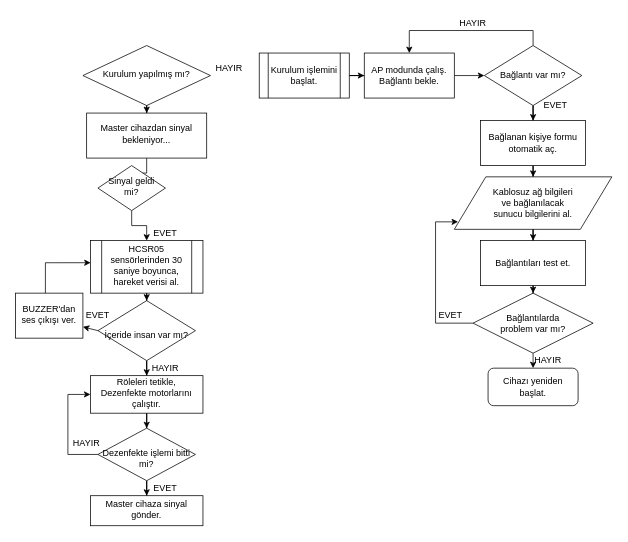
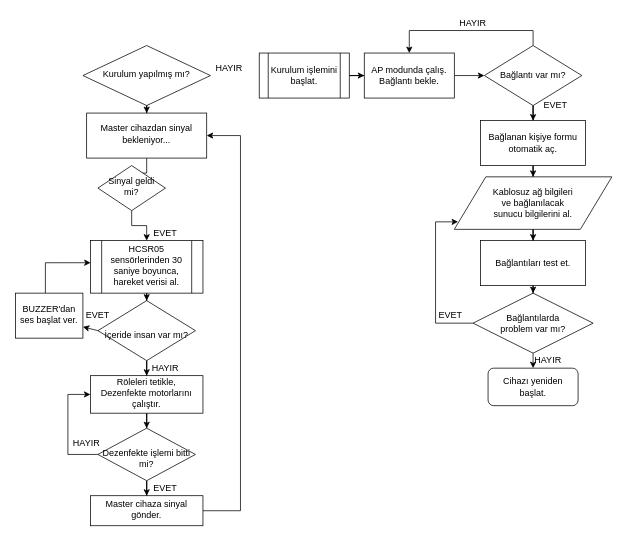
node "BUZZER'dan ses çıkışı ver.": label "BUZZER'dan ses çıkışı ver." -> "BUZZER'dan ses başlat ver."
edge "Master cihaza sinyal gönder." -> "Master cihazdan sinyal bekleniyor...": added
